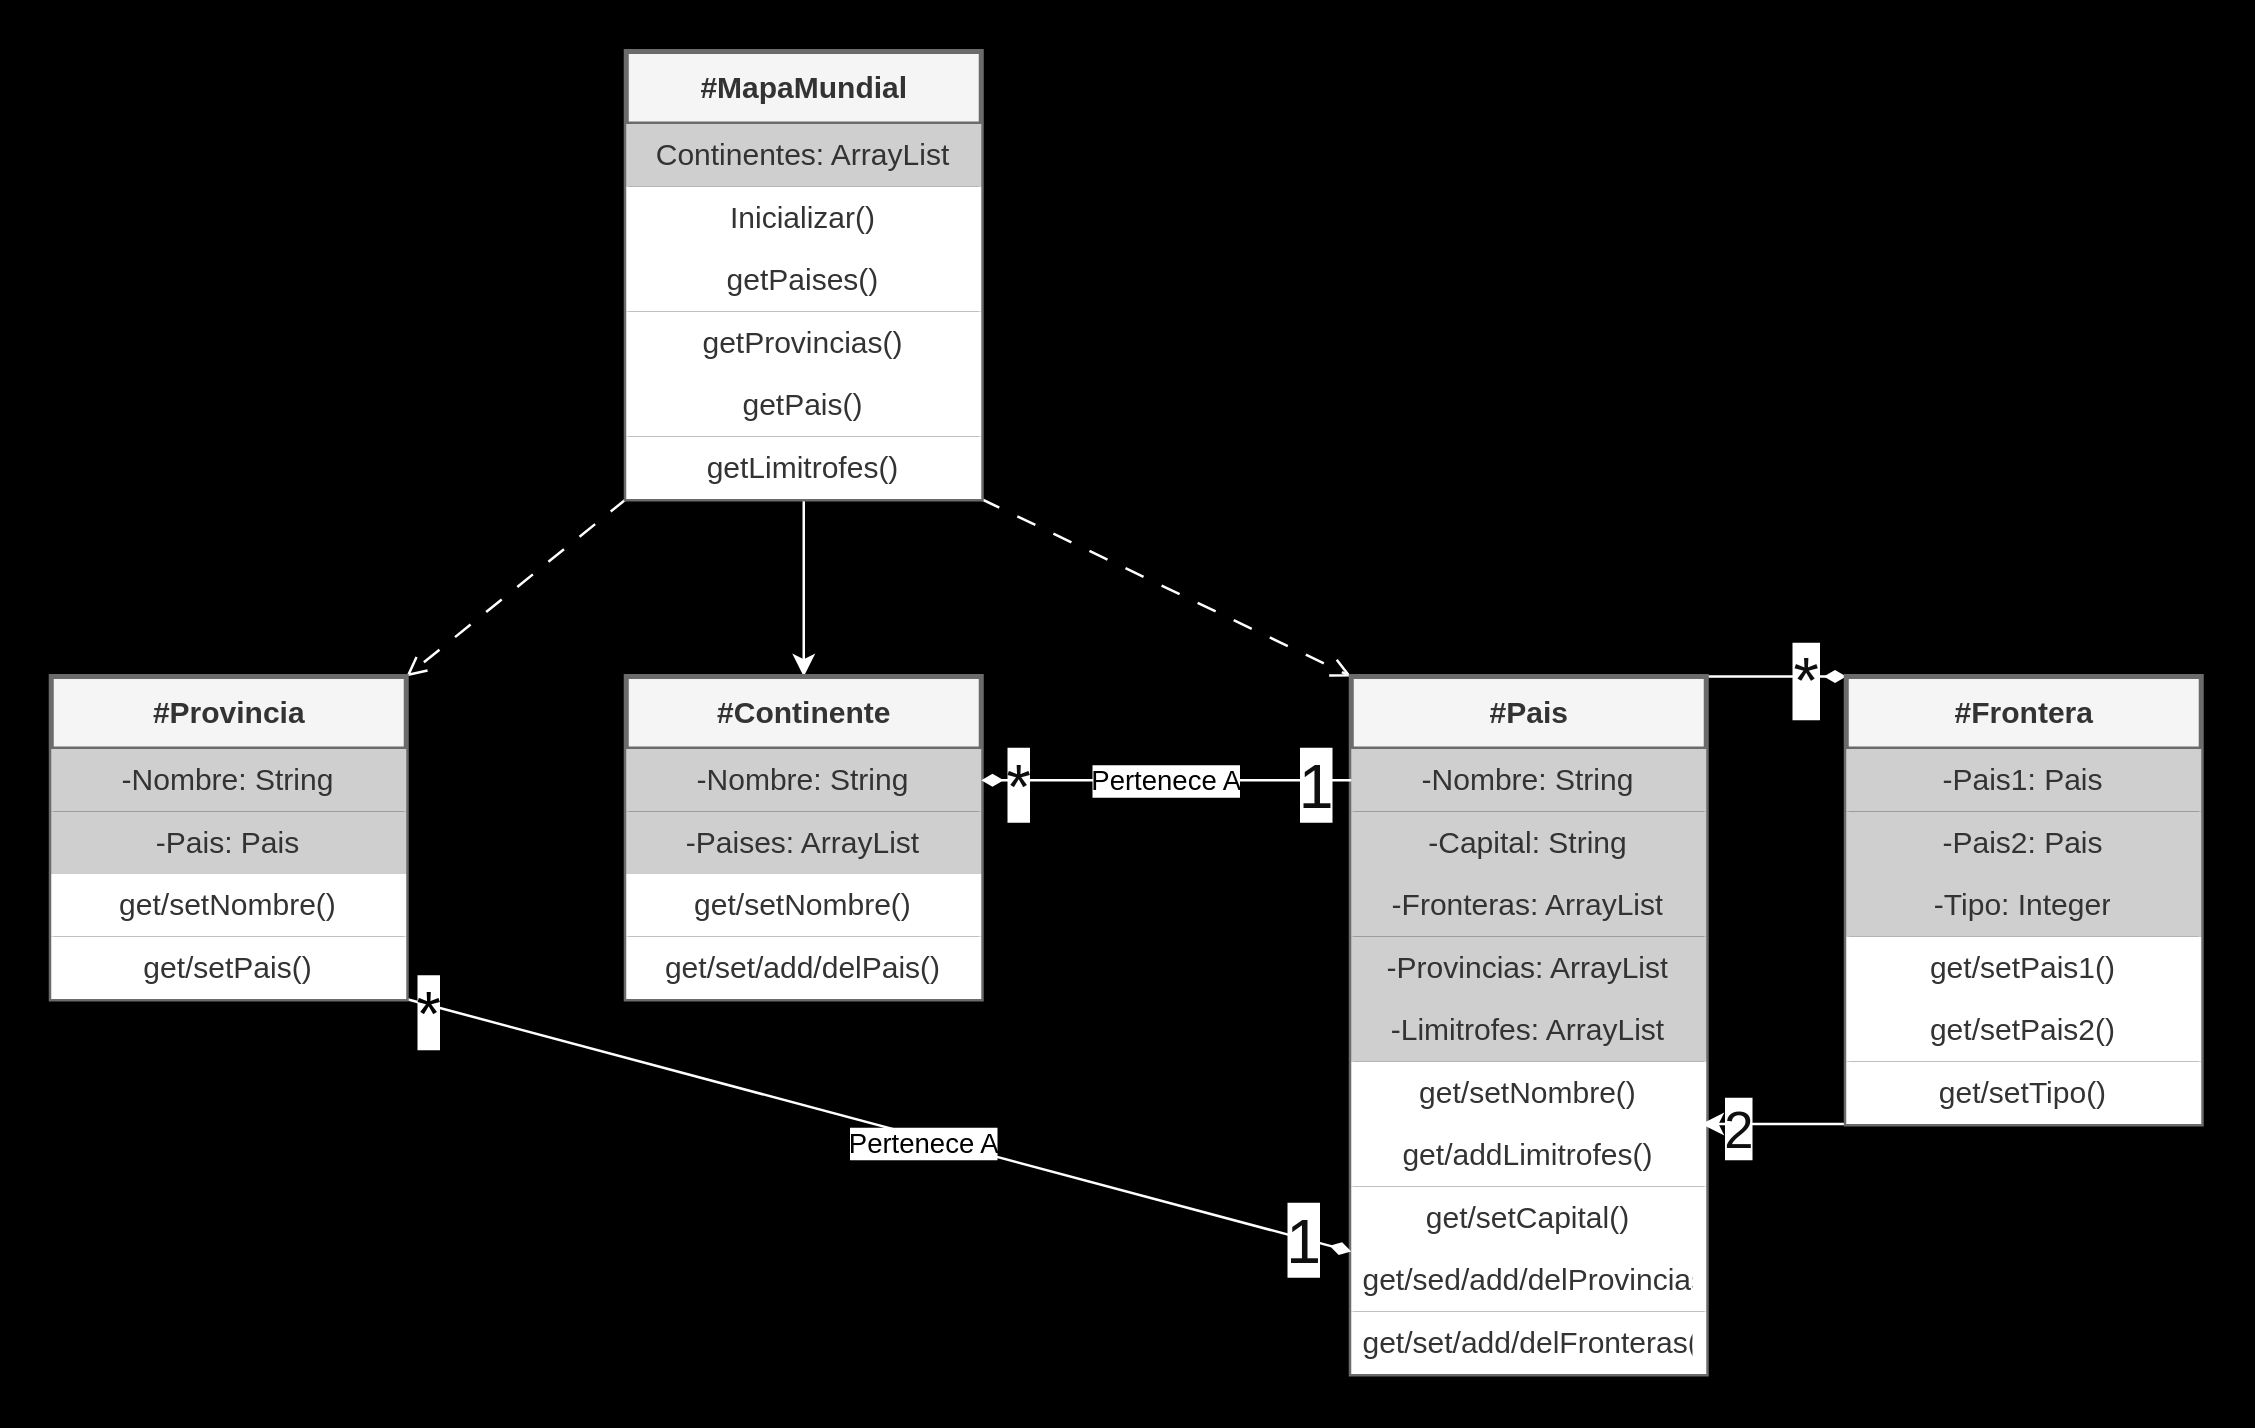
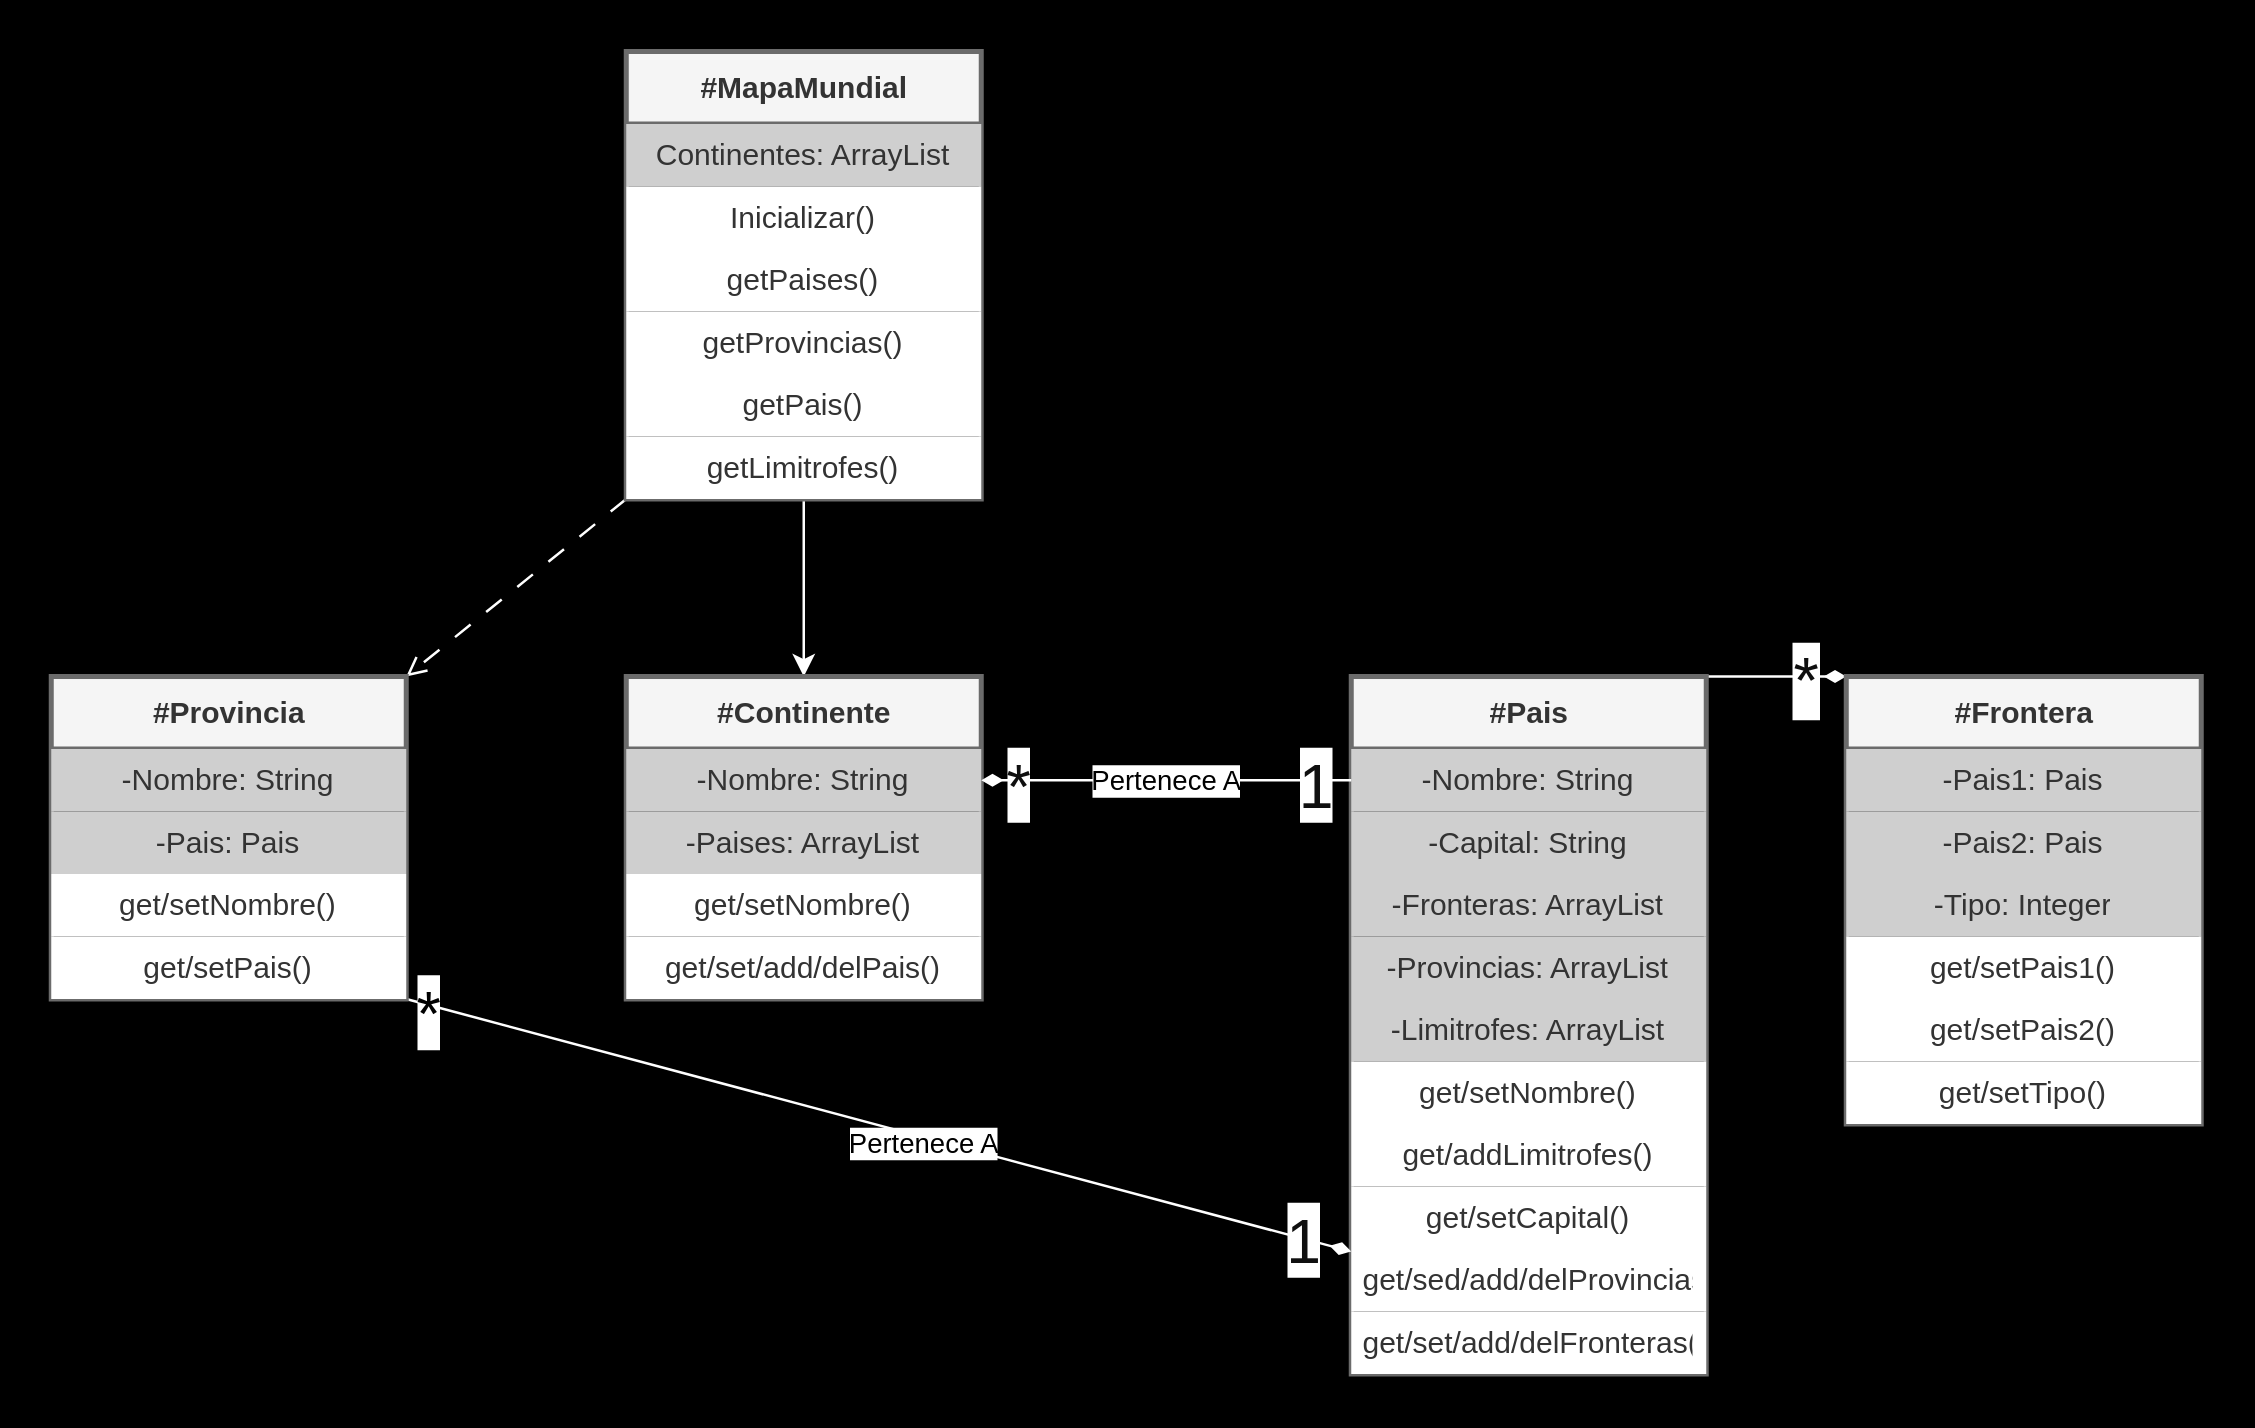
edge "#MapaMundial" -> "#Pais": removed
edge "#Frontera" -> "get/addLimitrofes()": removed, label "2"
